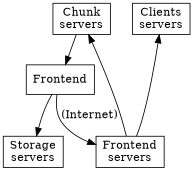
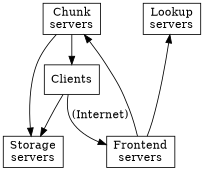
node "Clients servers": label "Clients servers" -> "Lookup servers"
edge "Chunk servers" -> "Storage servers": added
node "Frontend": label "Frontend" -> "Clients"
